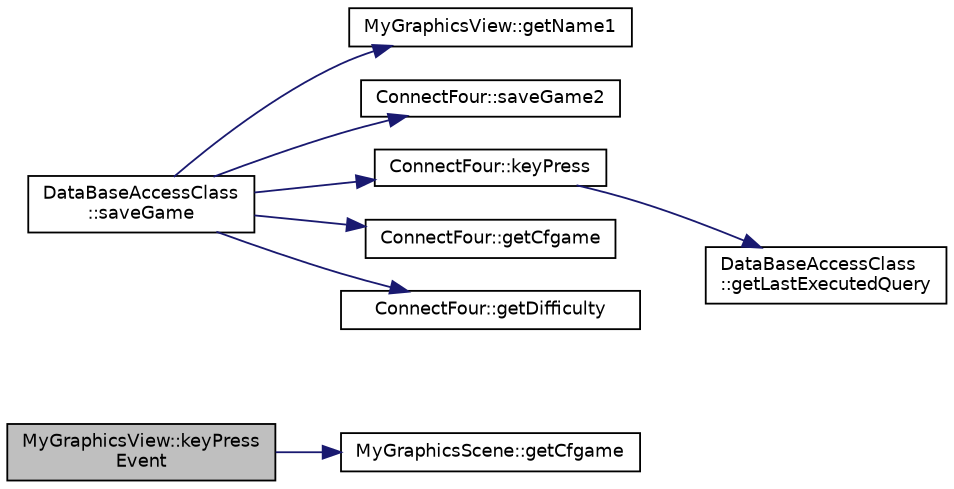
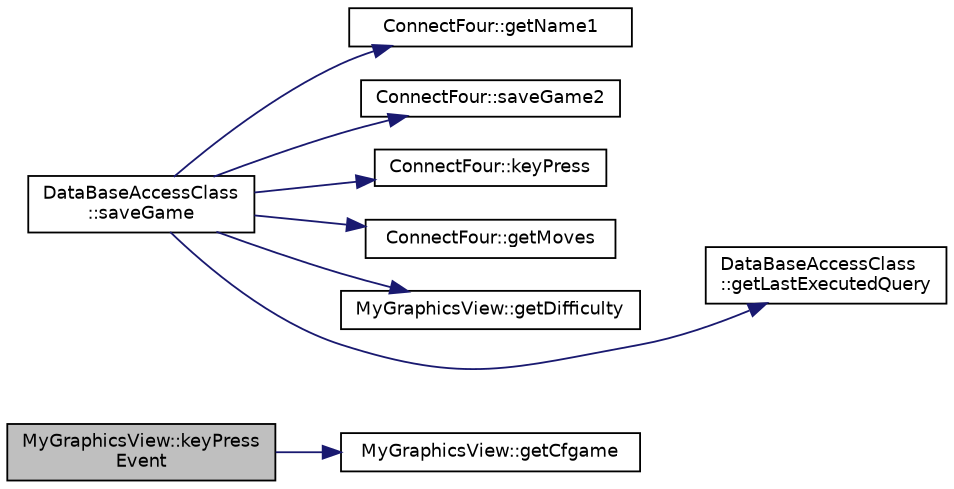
node "MyGraphicsView::getName1": label "MyGraphicsView::getName1" -> "ConnectFour::getName1"
edge "ConnectFour::keyPress" -> "DataBaseAccessClass ::getLastExecutedQuery": now "DataBaseAccessClass ::saveGame" -> "DataBaseAccessClass ::getLastExecutedQuery"
node "ConnectFour::getCfgame": label "ConnectFour::getCfgame" -> "ConnectFour::getMoves"
node "ConnectFour::getDifficulty": label "ConnectFour::getDifficulty" -> "MyGraphicsView::getDifficulty"
node "MyGraphicsScene::getCfgame": label "MyGraphicsScene::getCfgame" -> "MyGraphicsView::getCfgame"
